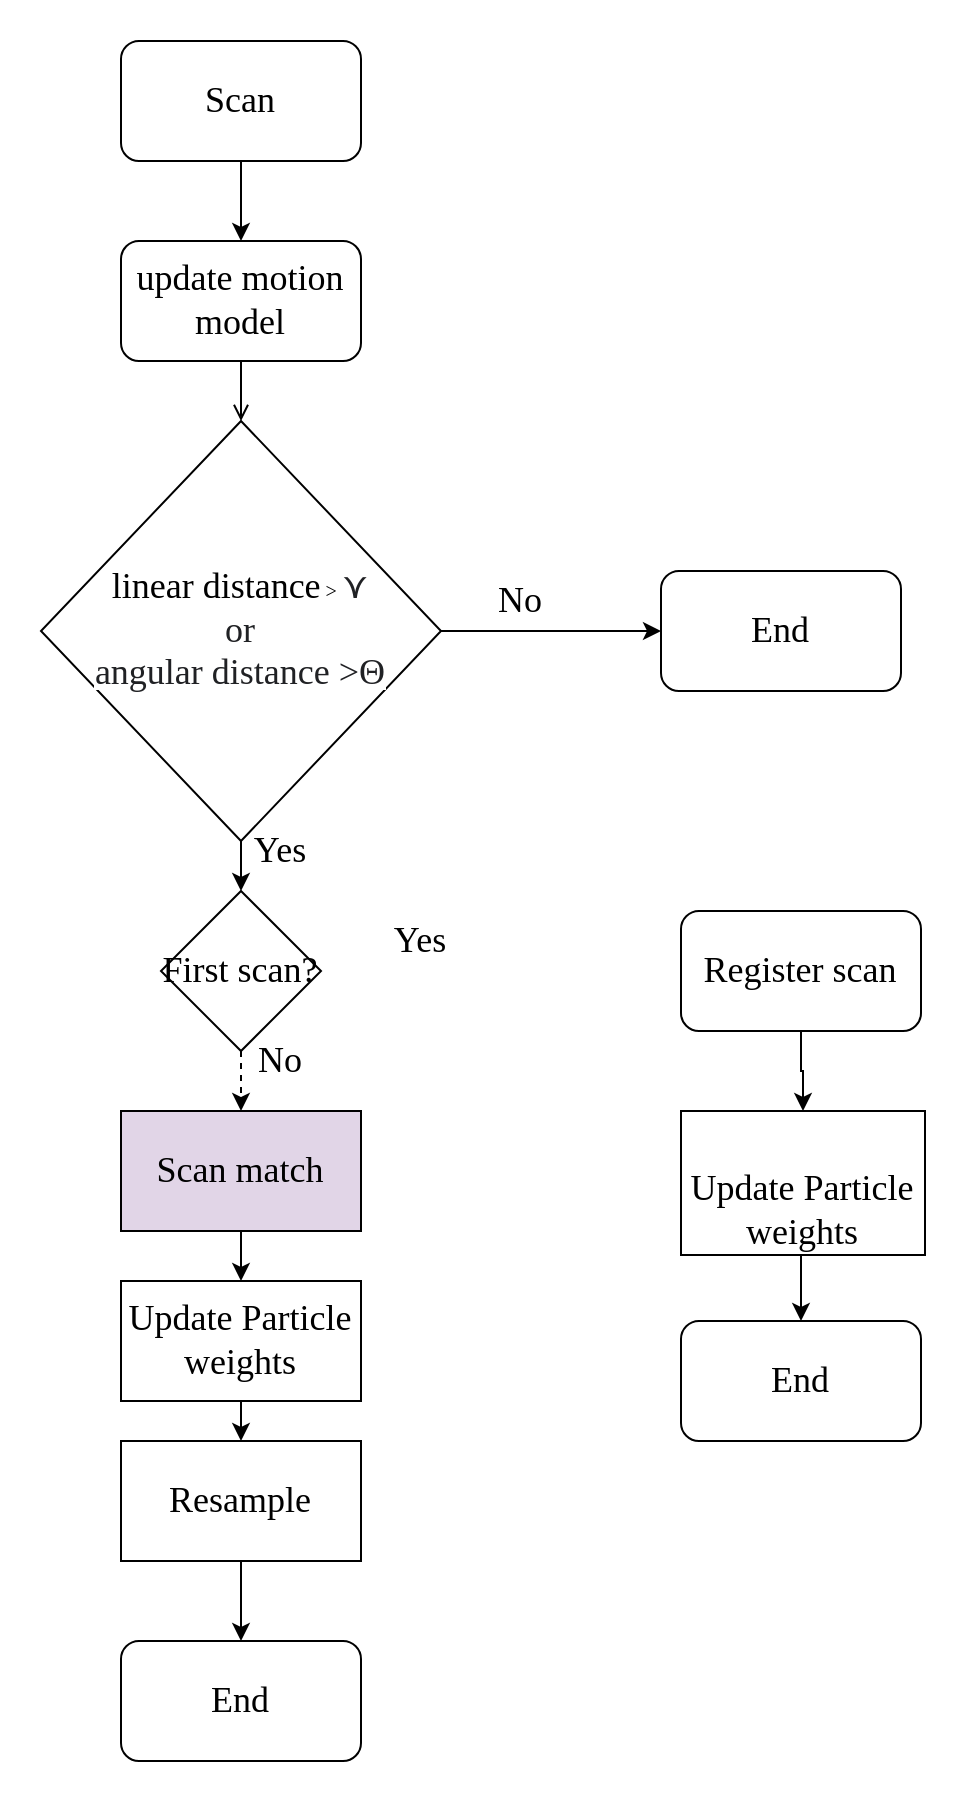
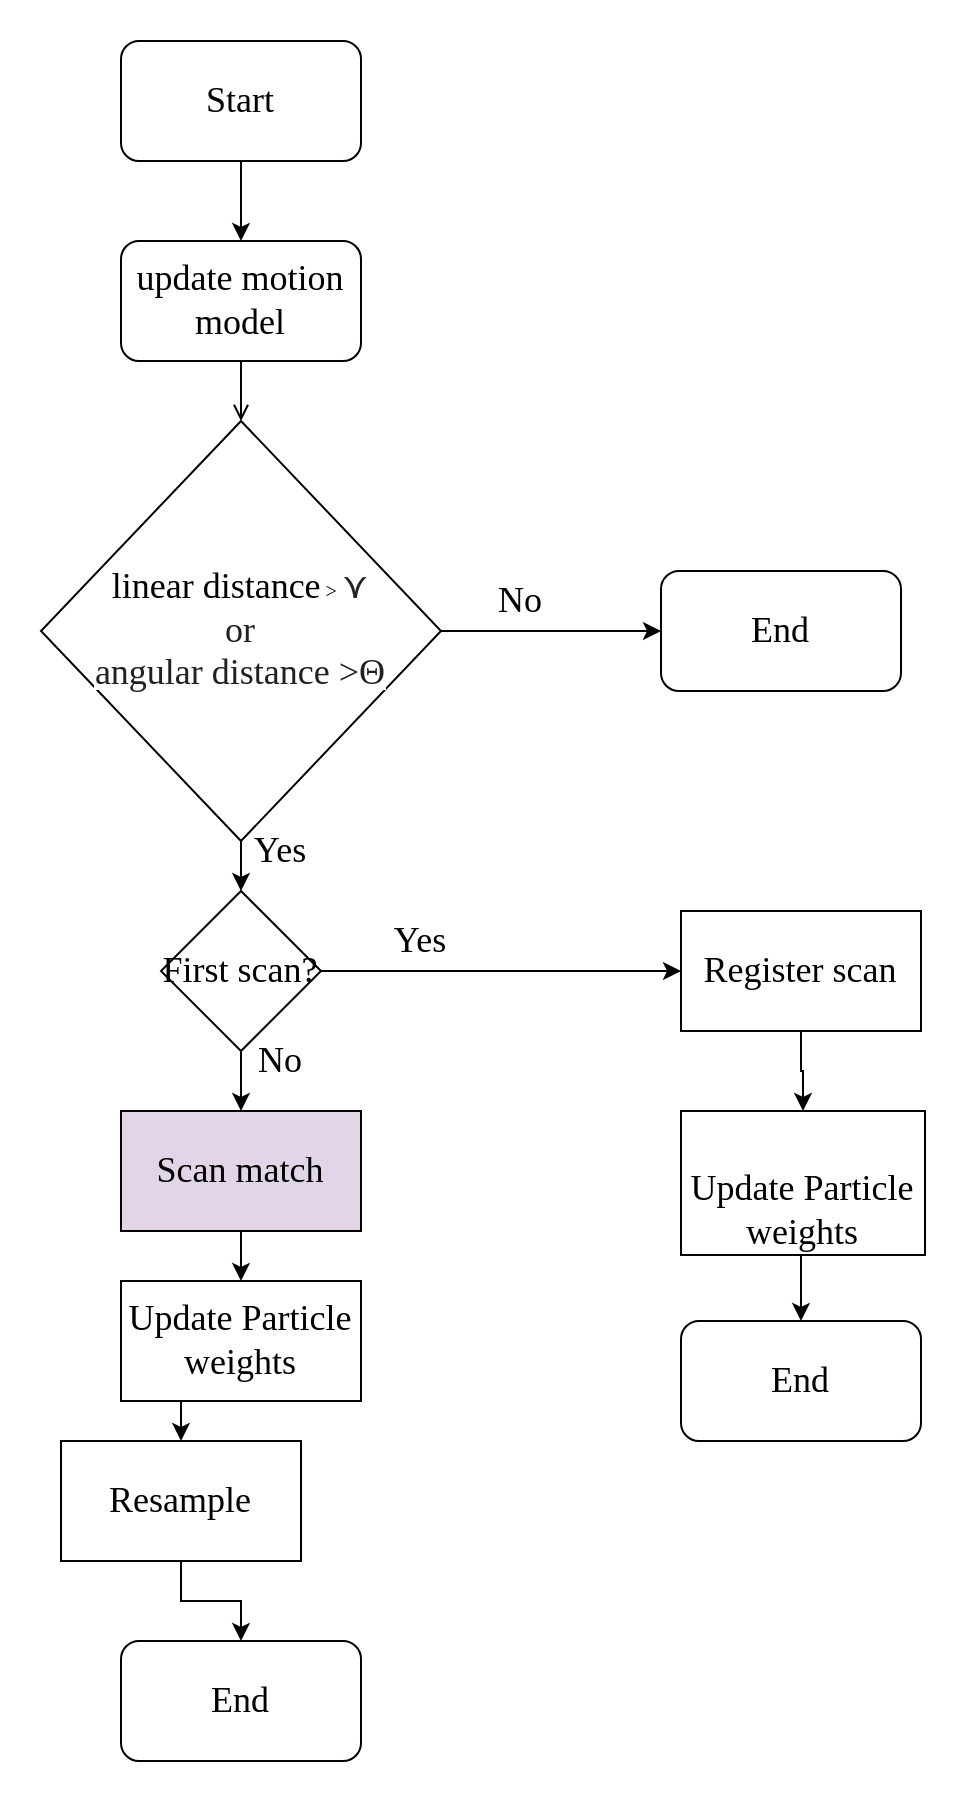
node "Scan": label "Scan" -> "Start"
edge "First scan?" -> "Register scan": added
node "Register scan": shape rounded rectangle -> rectangle
edge "First scan?" -> "Scan match": style dashed -> solid
node "Resample": moved (241, 1501) -> (181, 1501)
